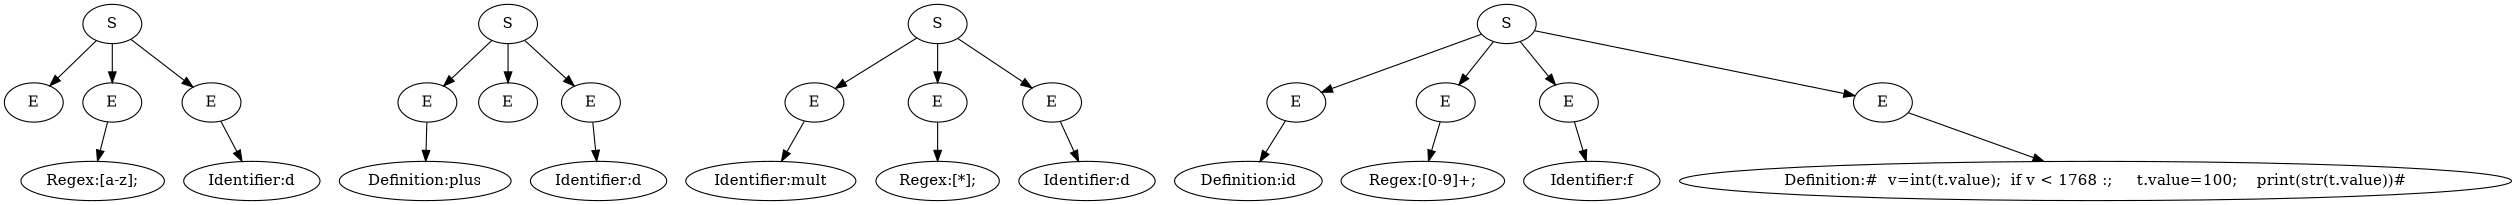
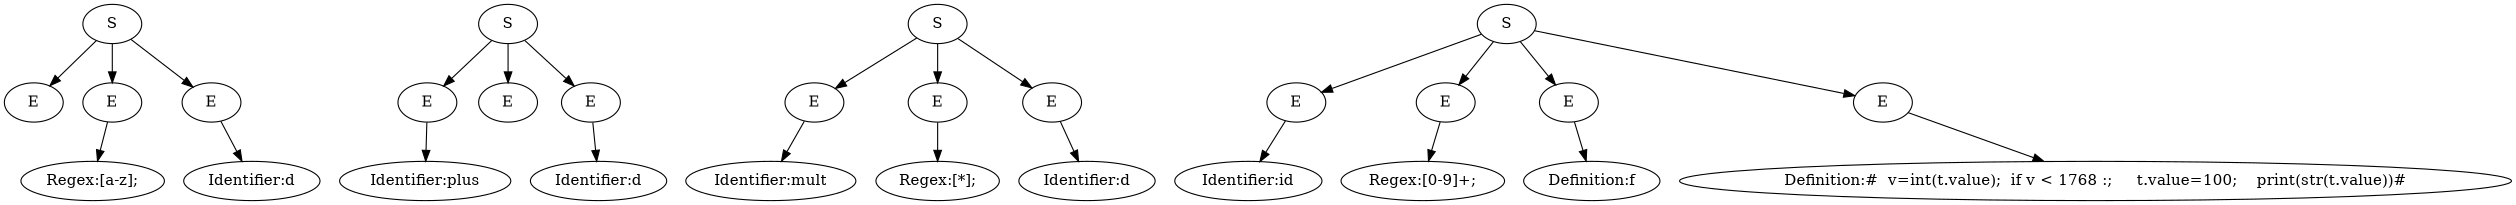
node "Definition:plus": label "Definition:plus" -> "Identifier:plus"
node "Definition:id": label "Definition:id" -> "Identifier:id"
node "Identifier:f": label "Identifier:f" -> "Definition:f"
